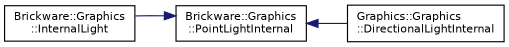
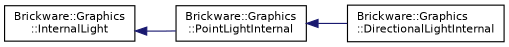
edge "Brickware::Graphics ::InternalLight" -> "Brickware::Graphics ::PointLightInternal": reversed
node "Graphics::Graphics ::DirectionalLightInternal": label "Graphics::Graphics ::DirectionalLightInternal" -> "Brickware::Graphics ::DirectionalLightInternal"
